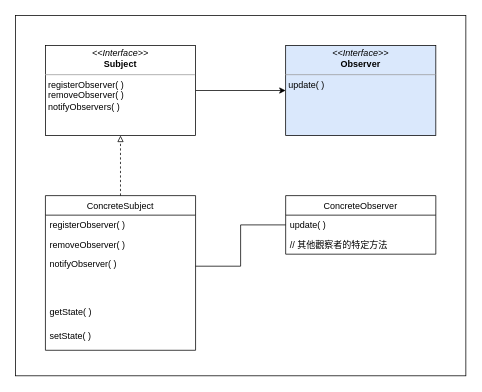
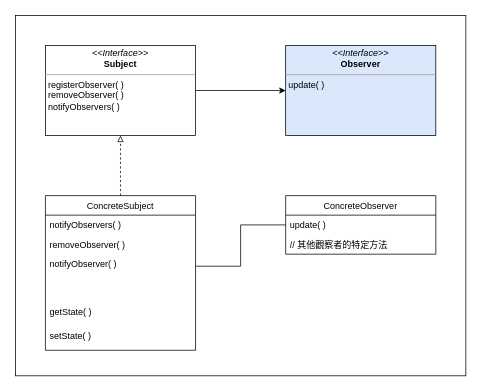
node "registerObserver( )": label "registerObserver( )" -> "notifyObservers( )"
